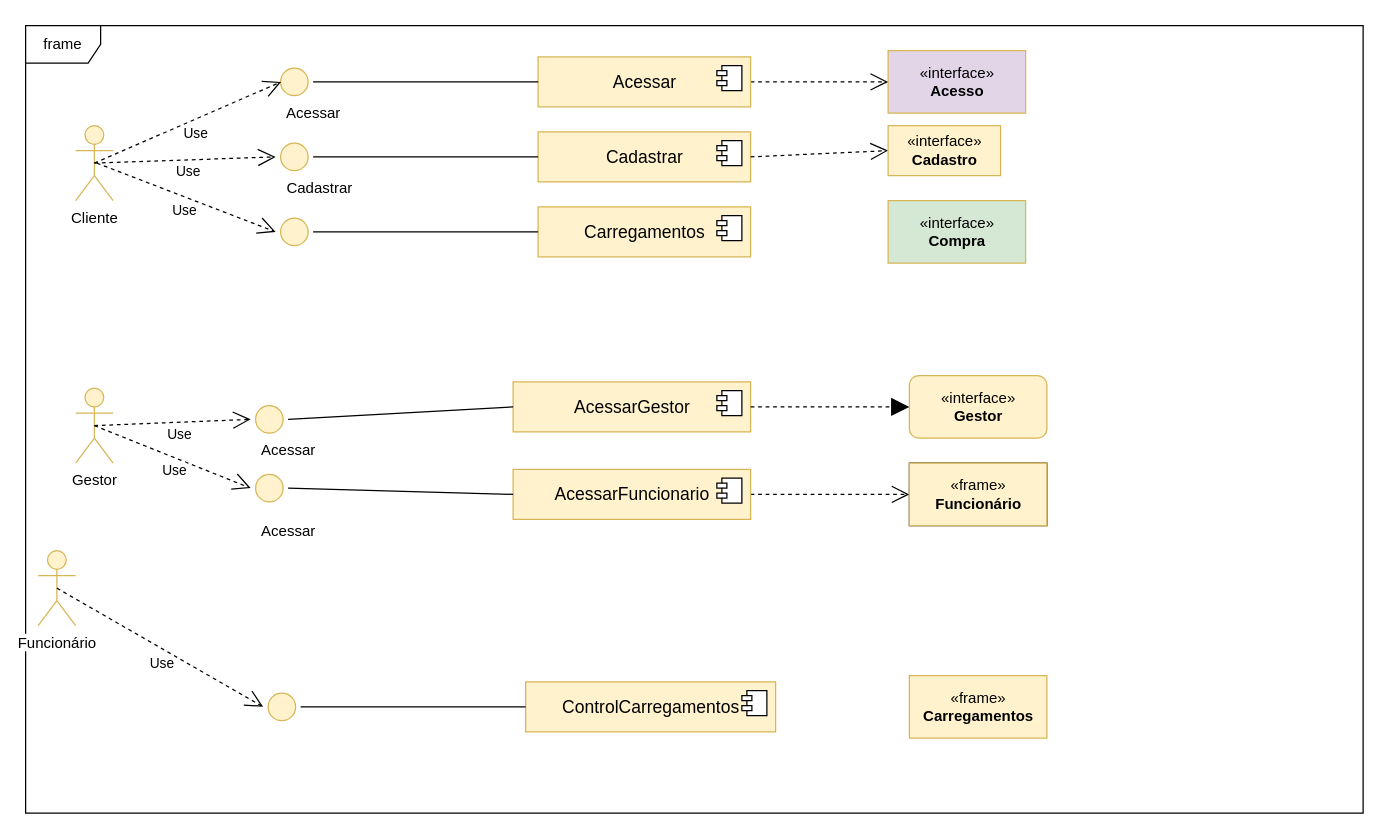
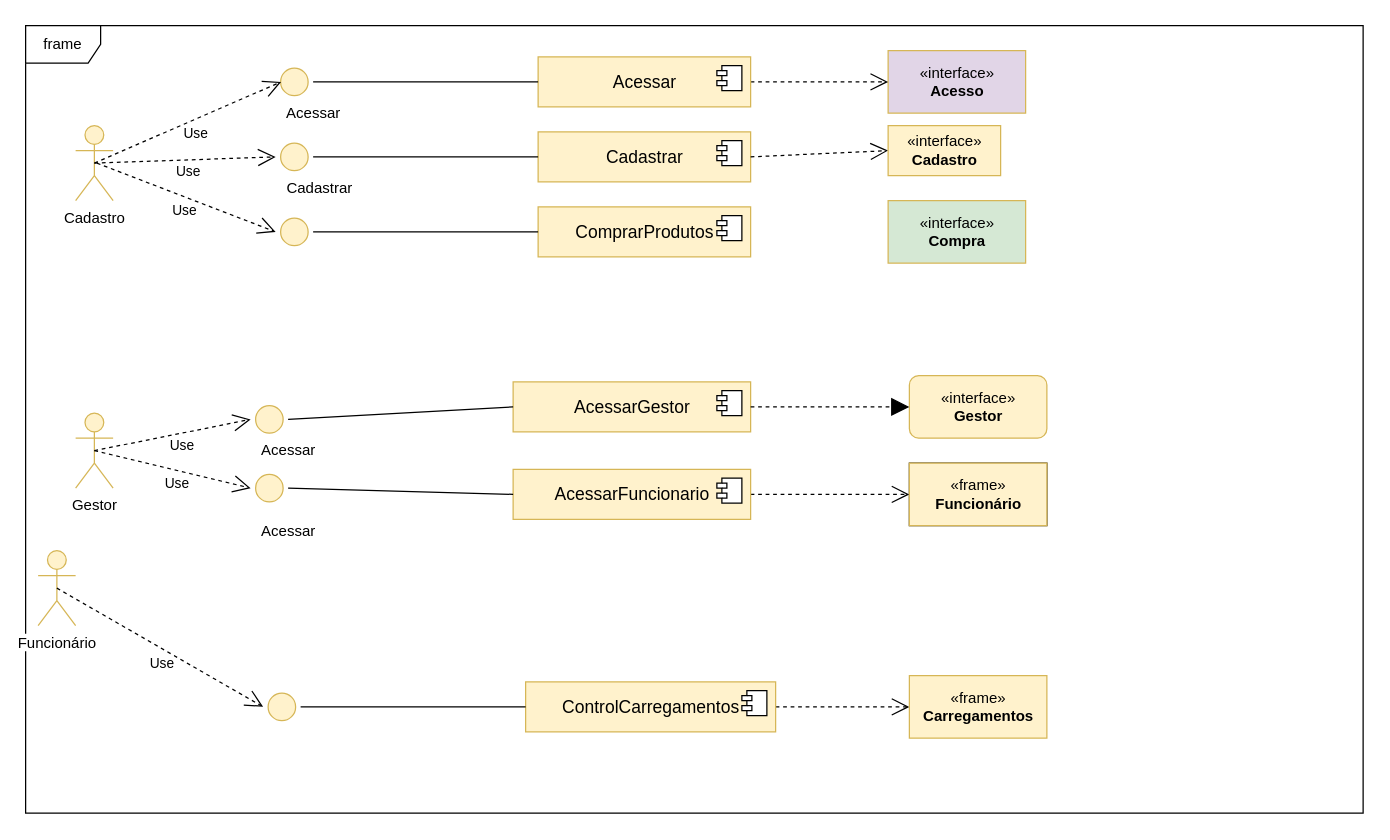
node "Cliente": label "Cliente" -> "Cadastro"
node "Carregamentos": label "Carregamentos" -> "ComprarProdutos"
node "Gestor": moved (94, 426) -> (94, 451)
edge "ControlCarregamentos" -> "«frame» Carregamentos": added
